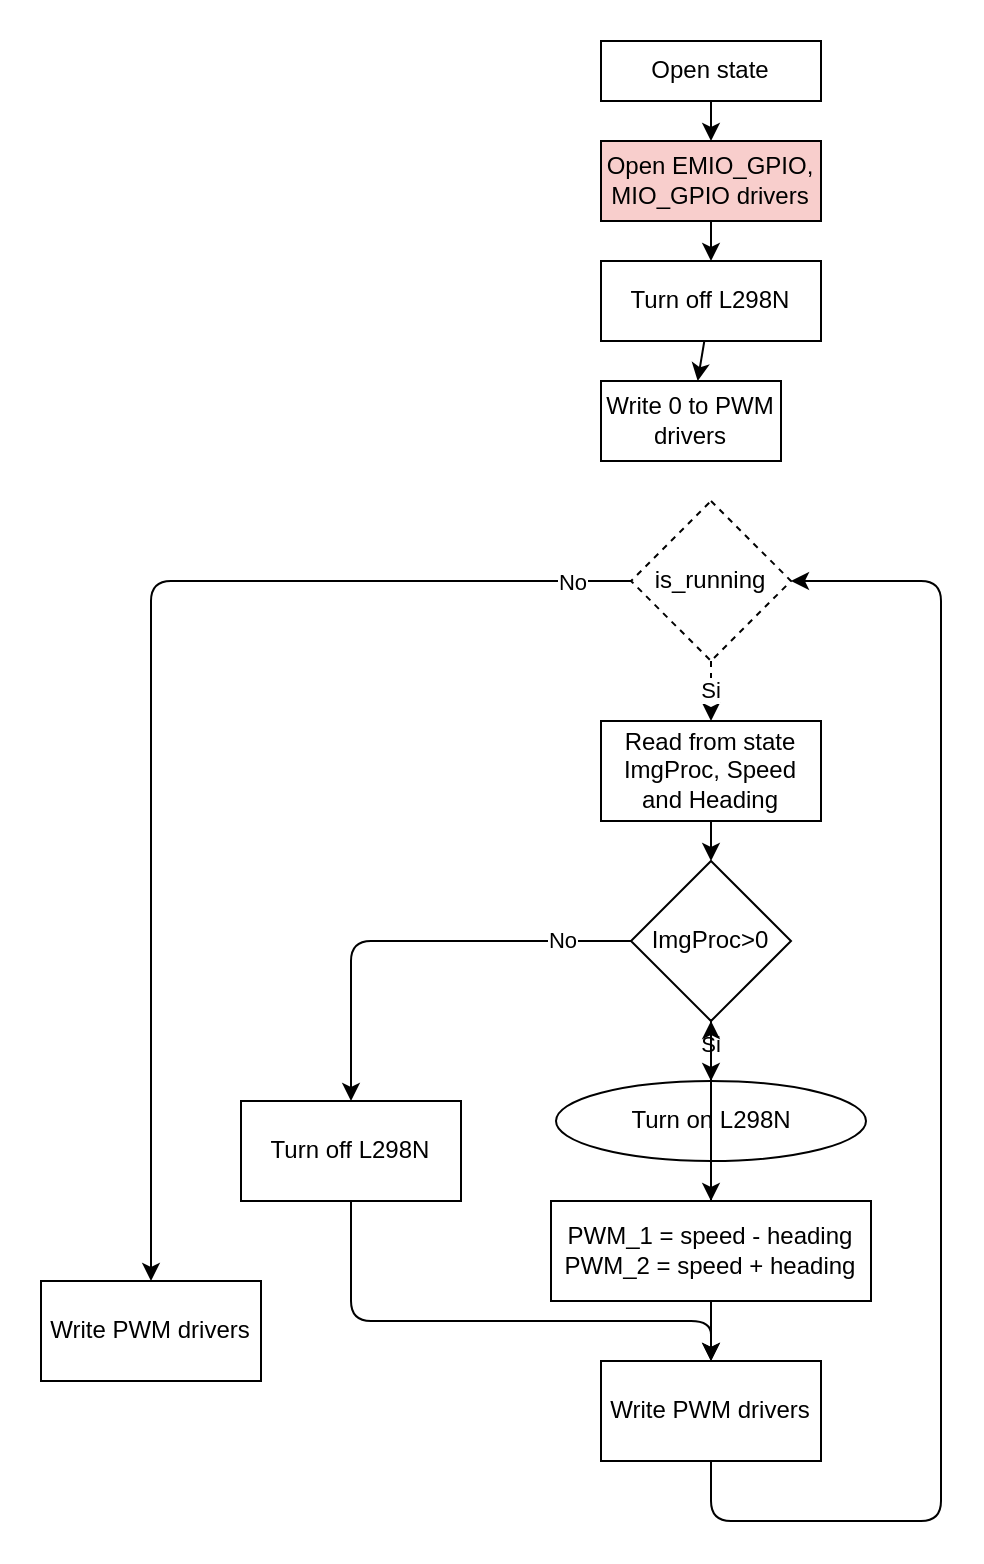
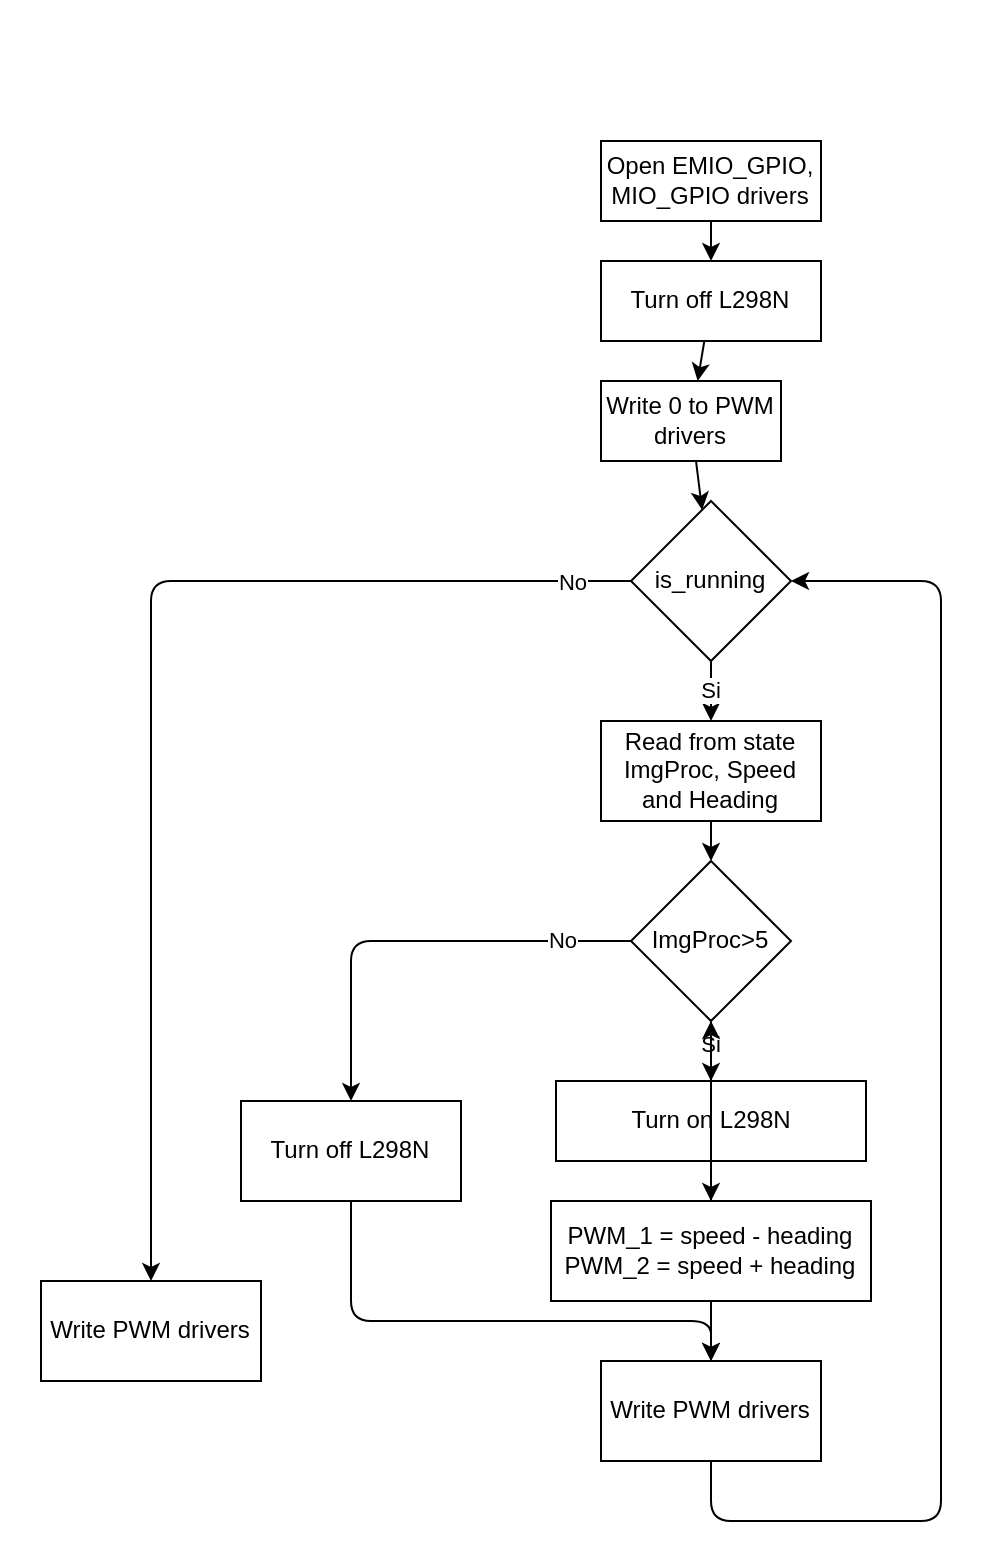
node "Open state": removed
edge "Open state" -> "Open EMIO_GPIO, MIO_GPIO drivers": removed
node "Open EMIO_GPIO, MIO_GPIO drivers": fillcolor #f8cecc -> #ffffff
edge "Write 0 to PWM drivers" -> "is_running": added
node "is_running": style dashed -> solid
edge "is_running" -> "Read from state ImgProc, Speed and Heading": style dashed -> solid
node "ImgProc>0": label "ImgProc>0" -> "ImgProc>5"
node "Turn on L298N": shape ellipse -> rectangle
